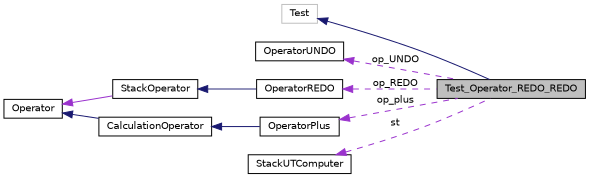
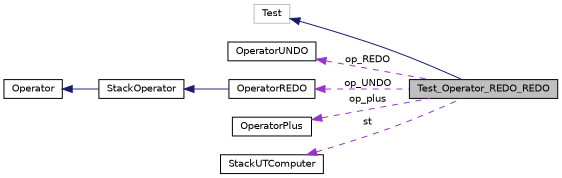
edge "Test_Operator_REDO_REDO" -> "OperatorUNDO": label " op_UNDO" -> " op_REDO"
edge "Test_Operator_REDO_REDO" -> "OperatorREDO": label " op_REDO" -> " op_UNDO"
edge "StackOperator" -> "Operator": color darkorchid3 -> midnightblue
node "CalculationOperator": removed
